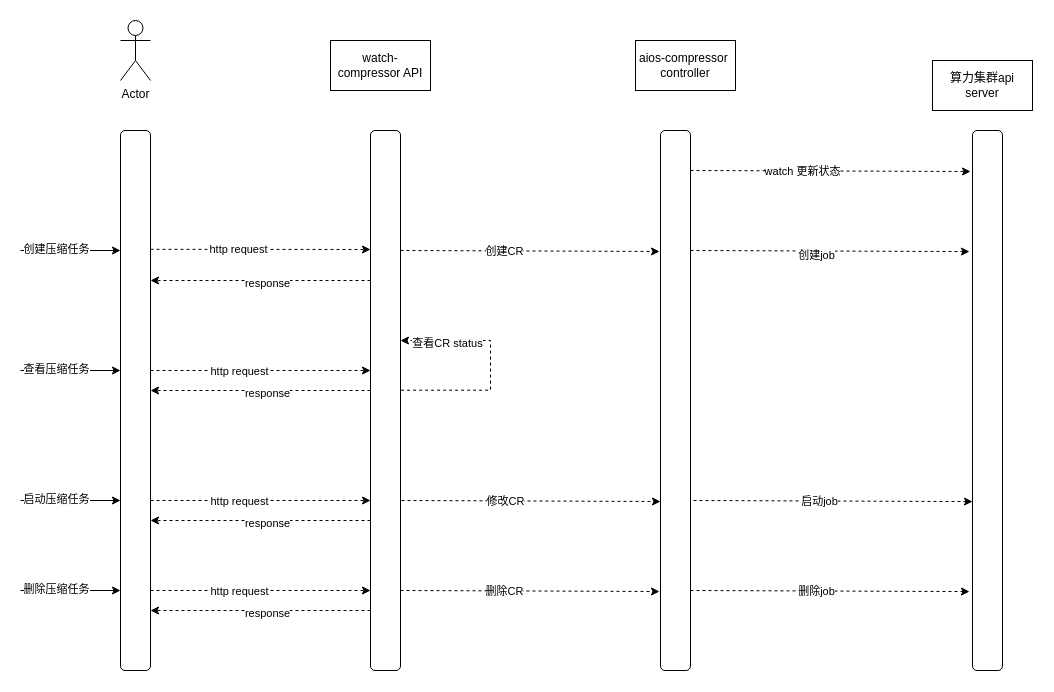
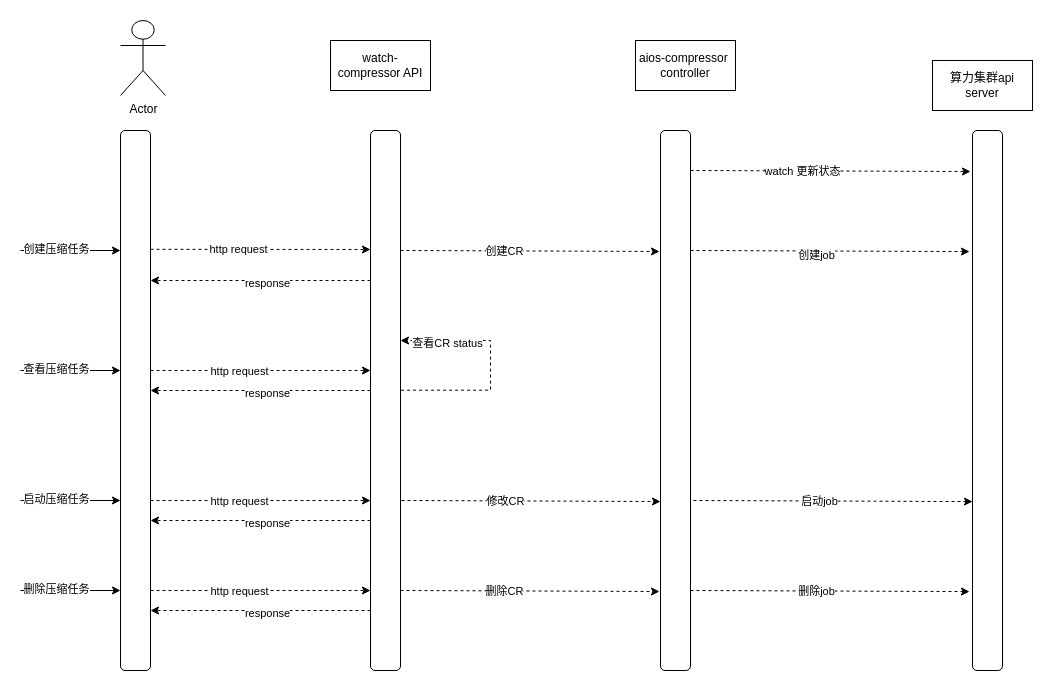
node "Actor": size 30x60 -> 45x75
